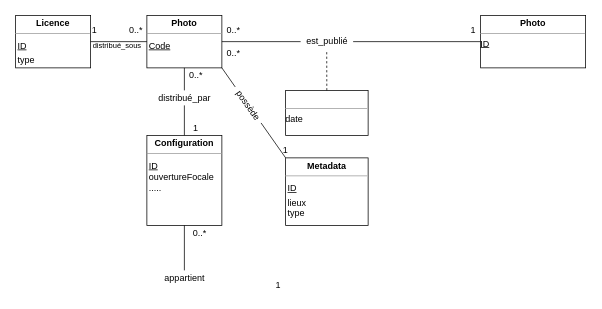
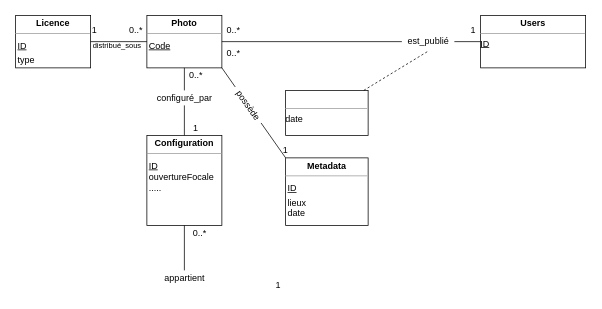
node "Photo ID": label "Photo ID" -> "Users ID"
node "est_publié": moved (327, 42) -> (428, 42)
node "distribué_par": label "distribué_par" -> "configuré_par"
node "Metadata ID lieux type": label "Metadata ID lieux type" -> "Metadata ID lieux date"
